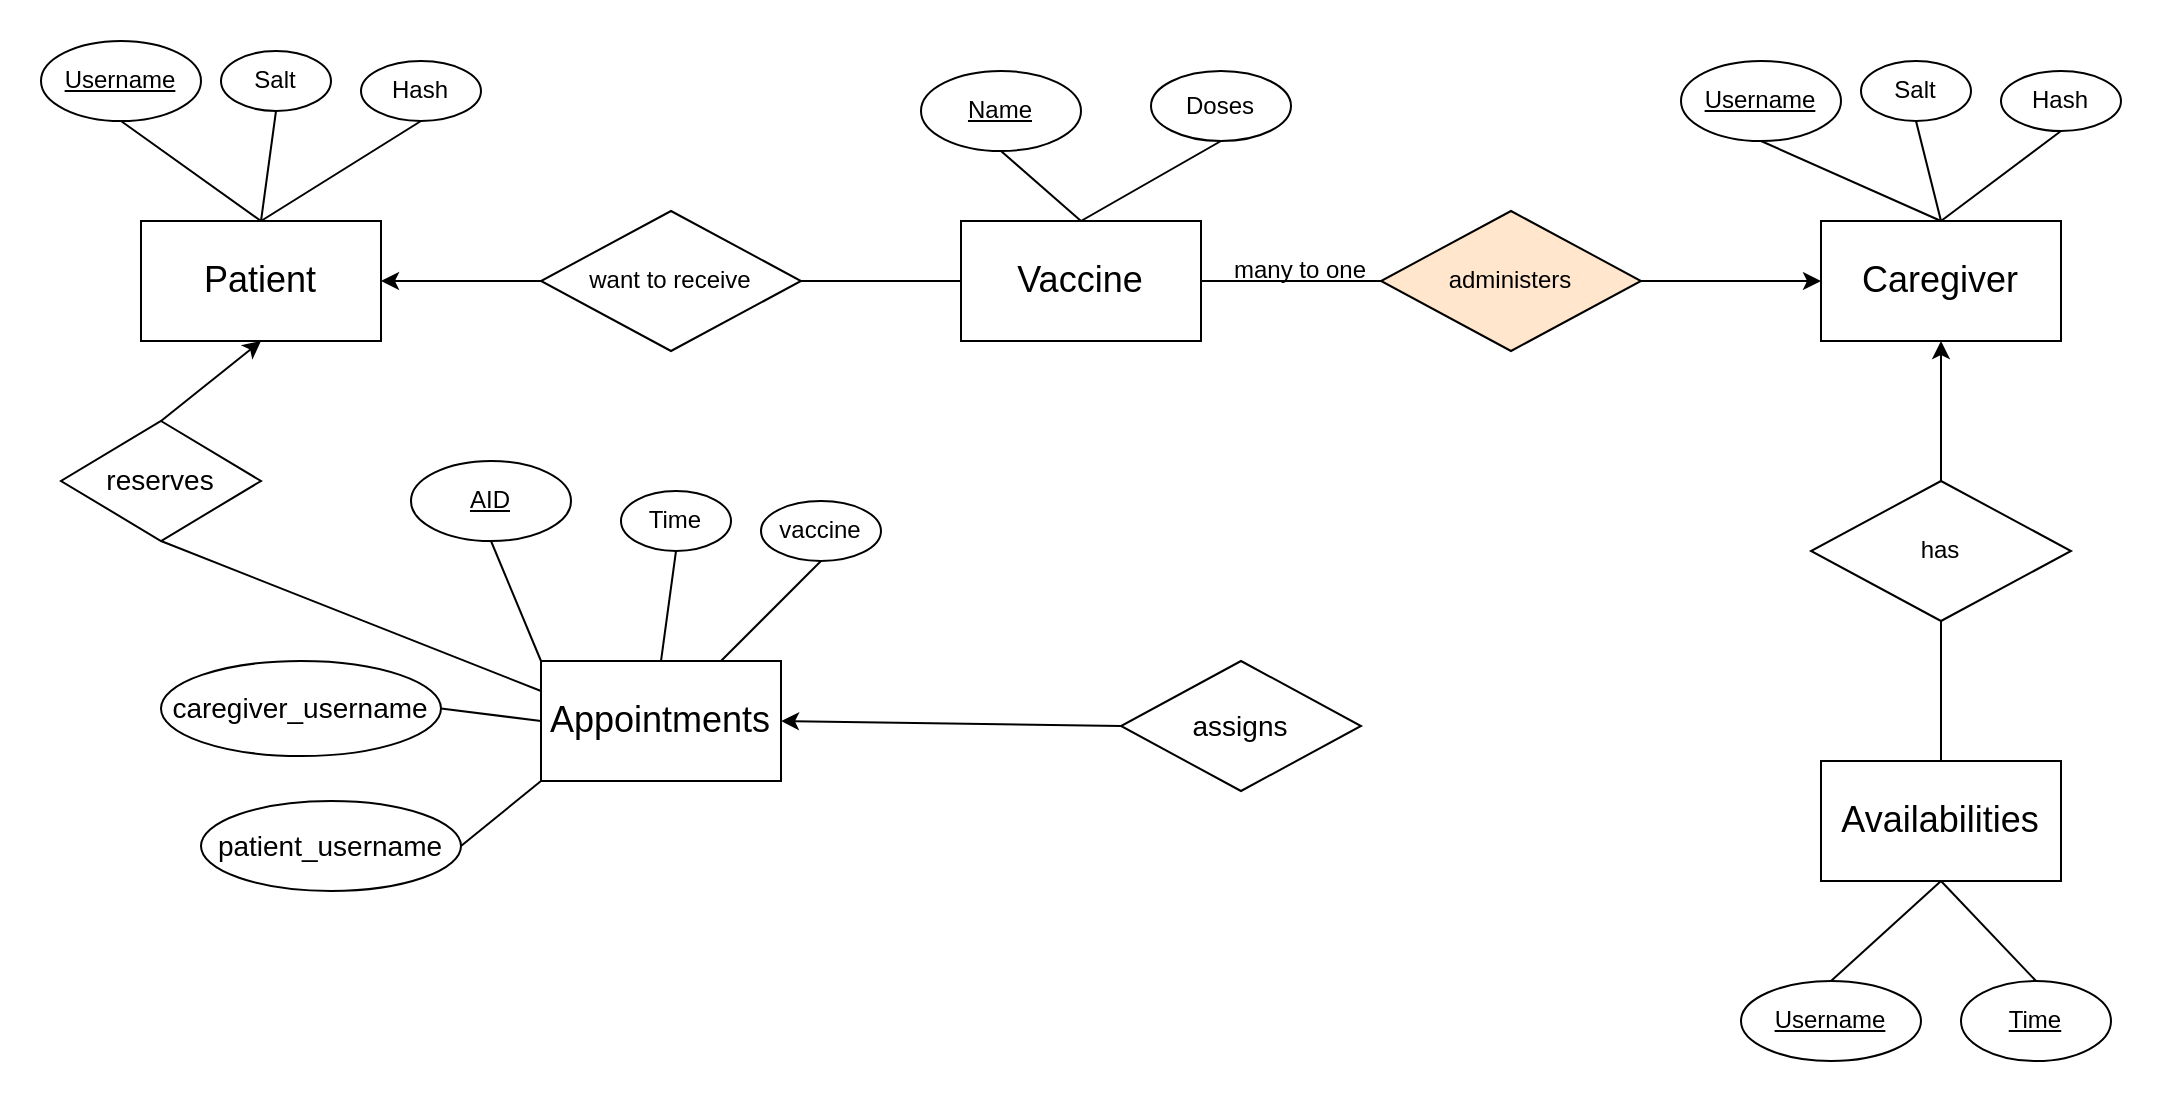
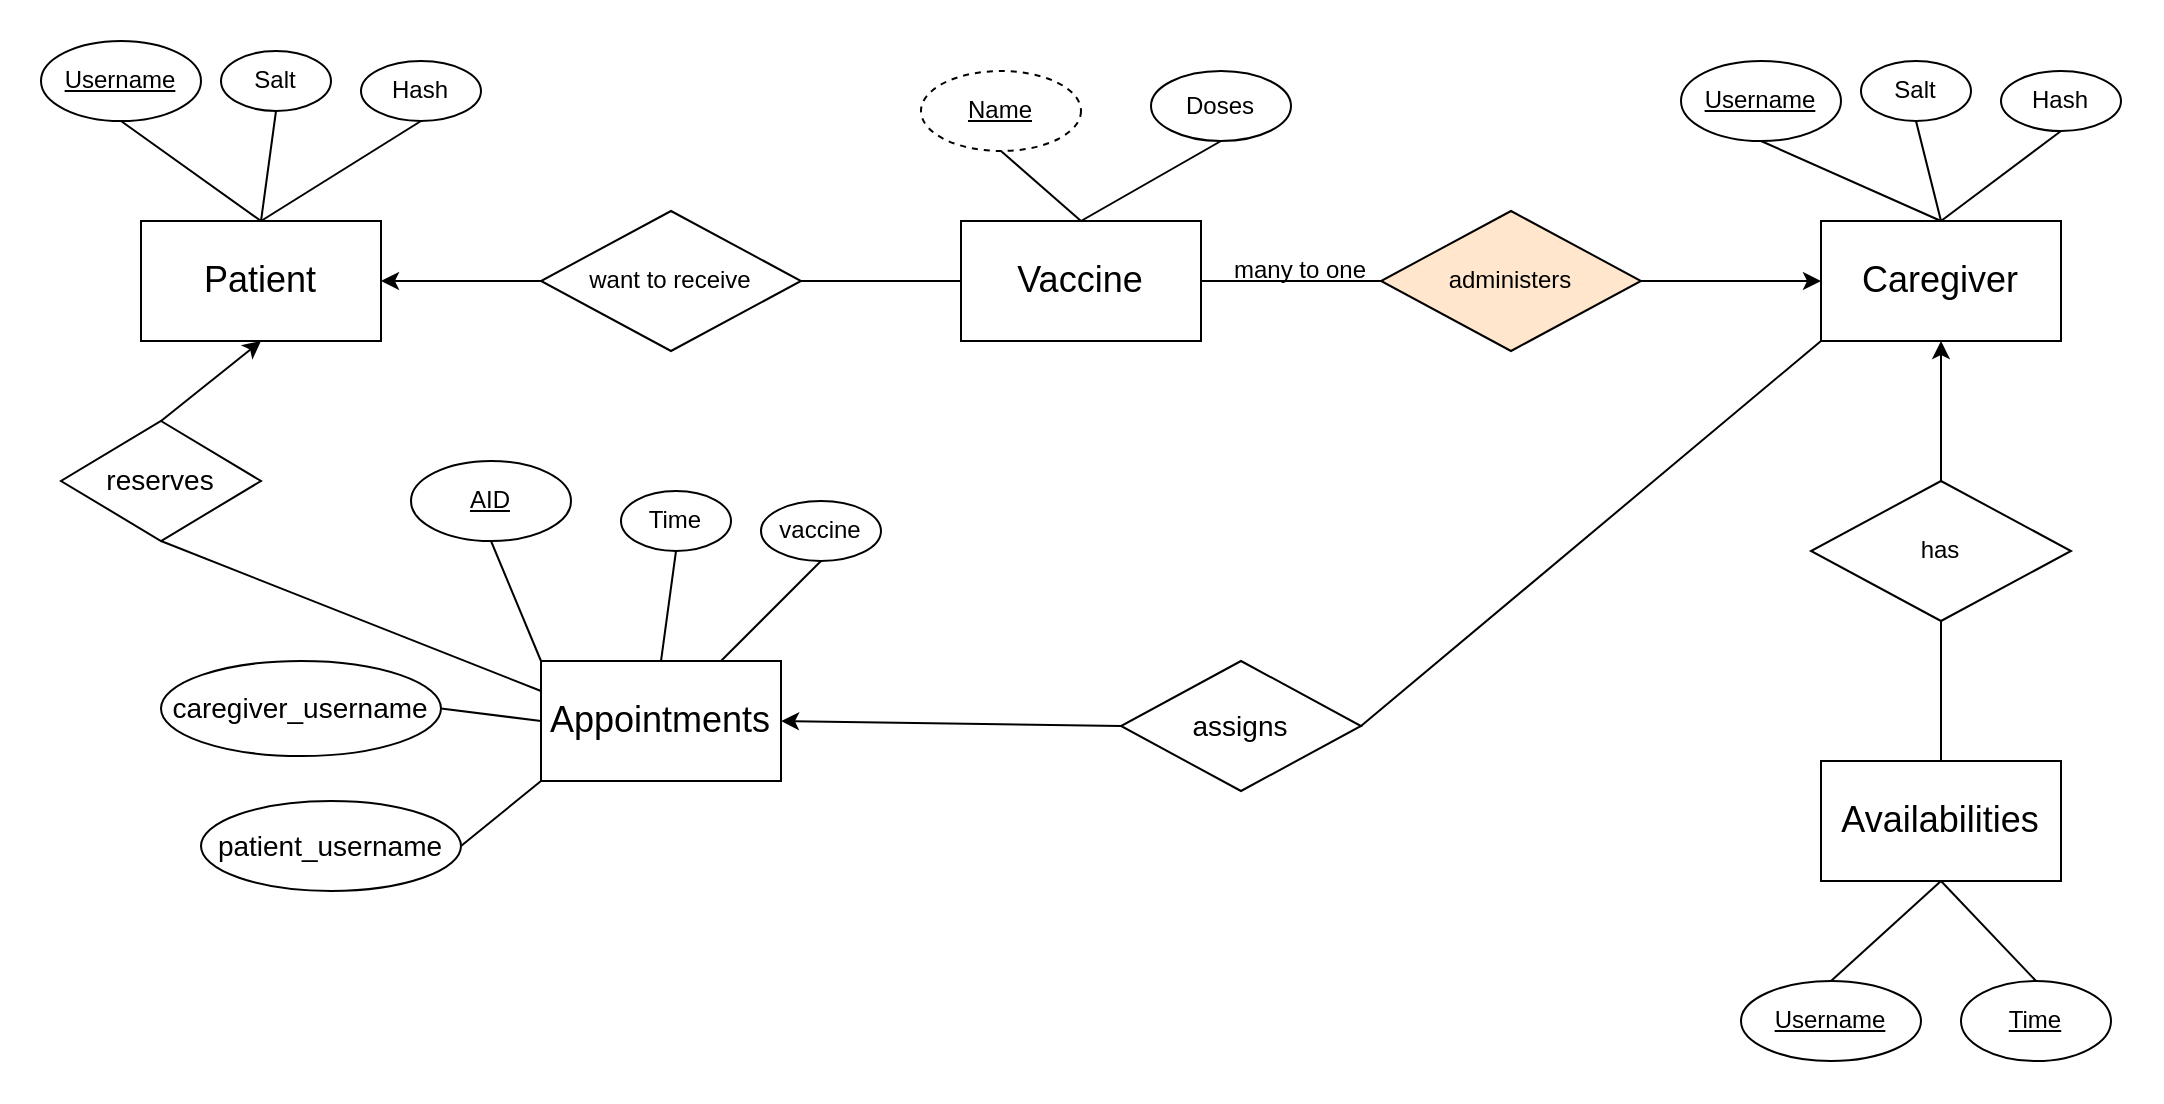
node "Name": style solid -> dashed
edge "Caregiver" -- "assigns": added
